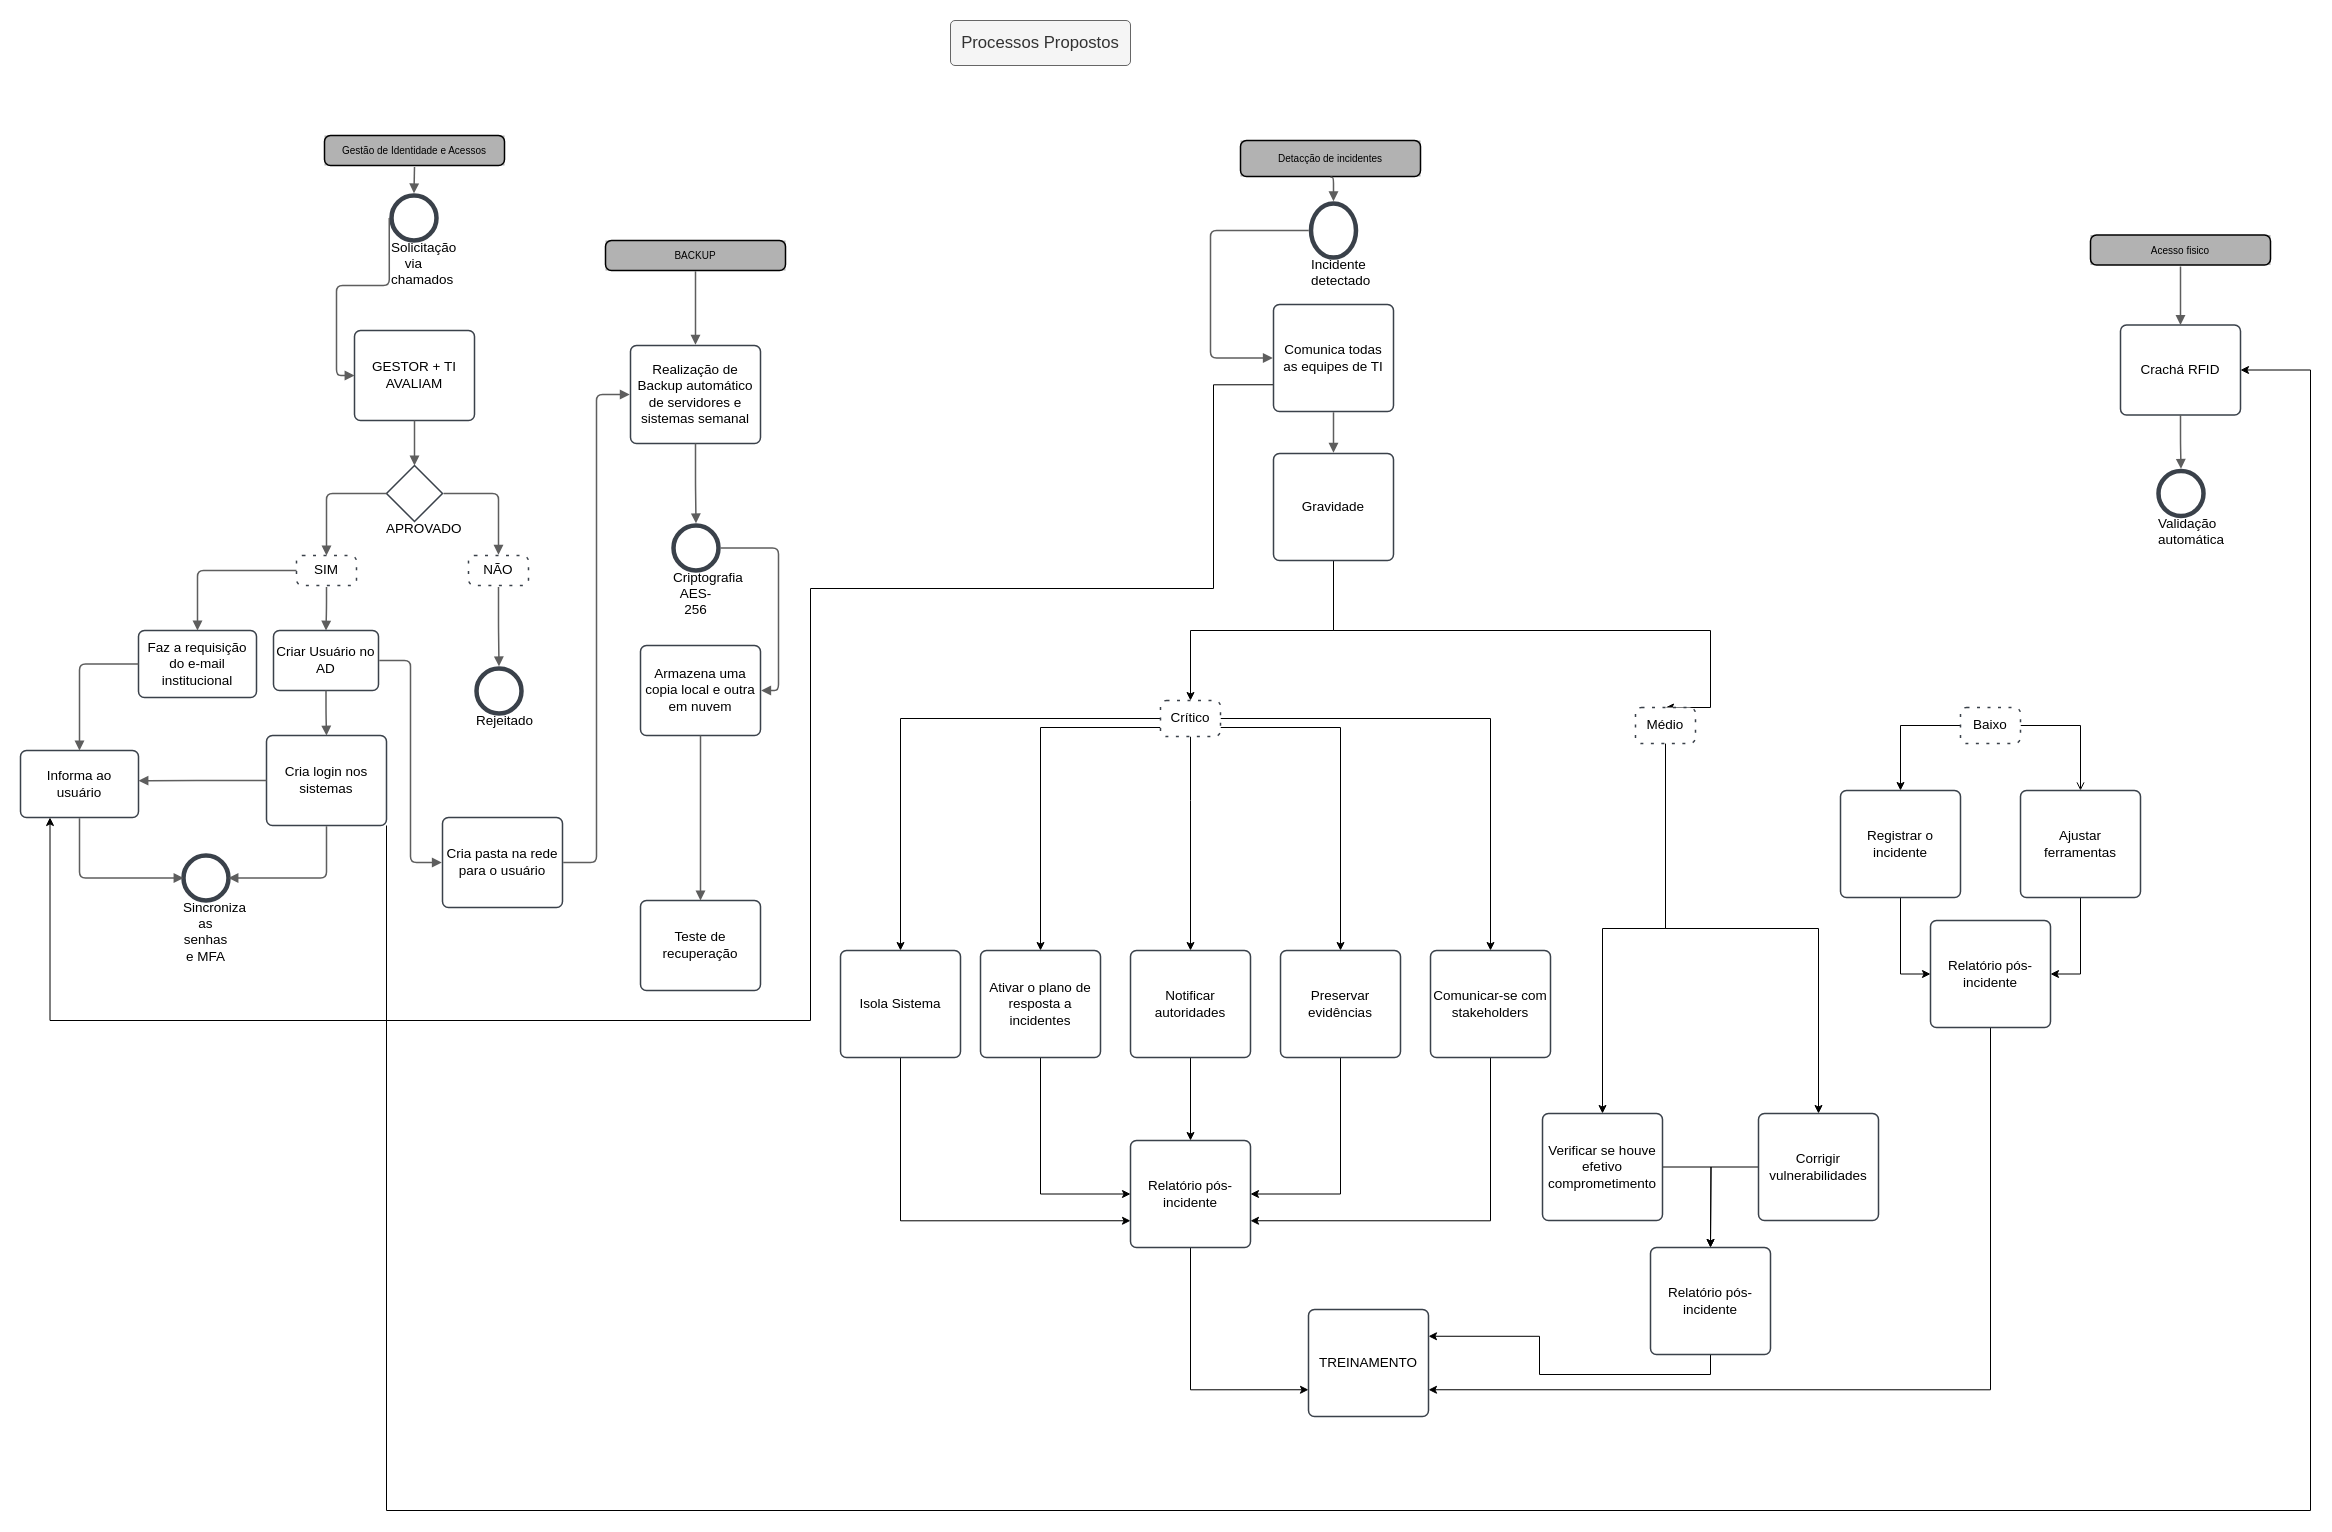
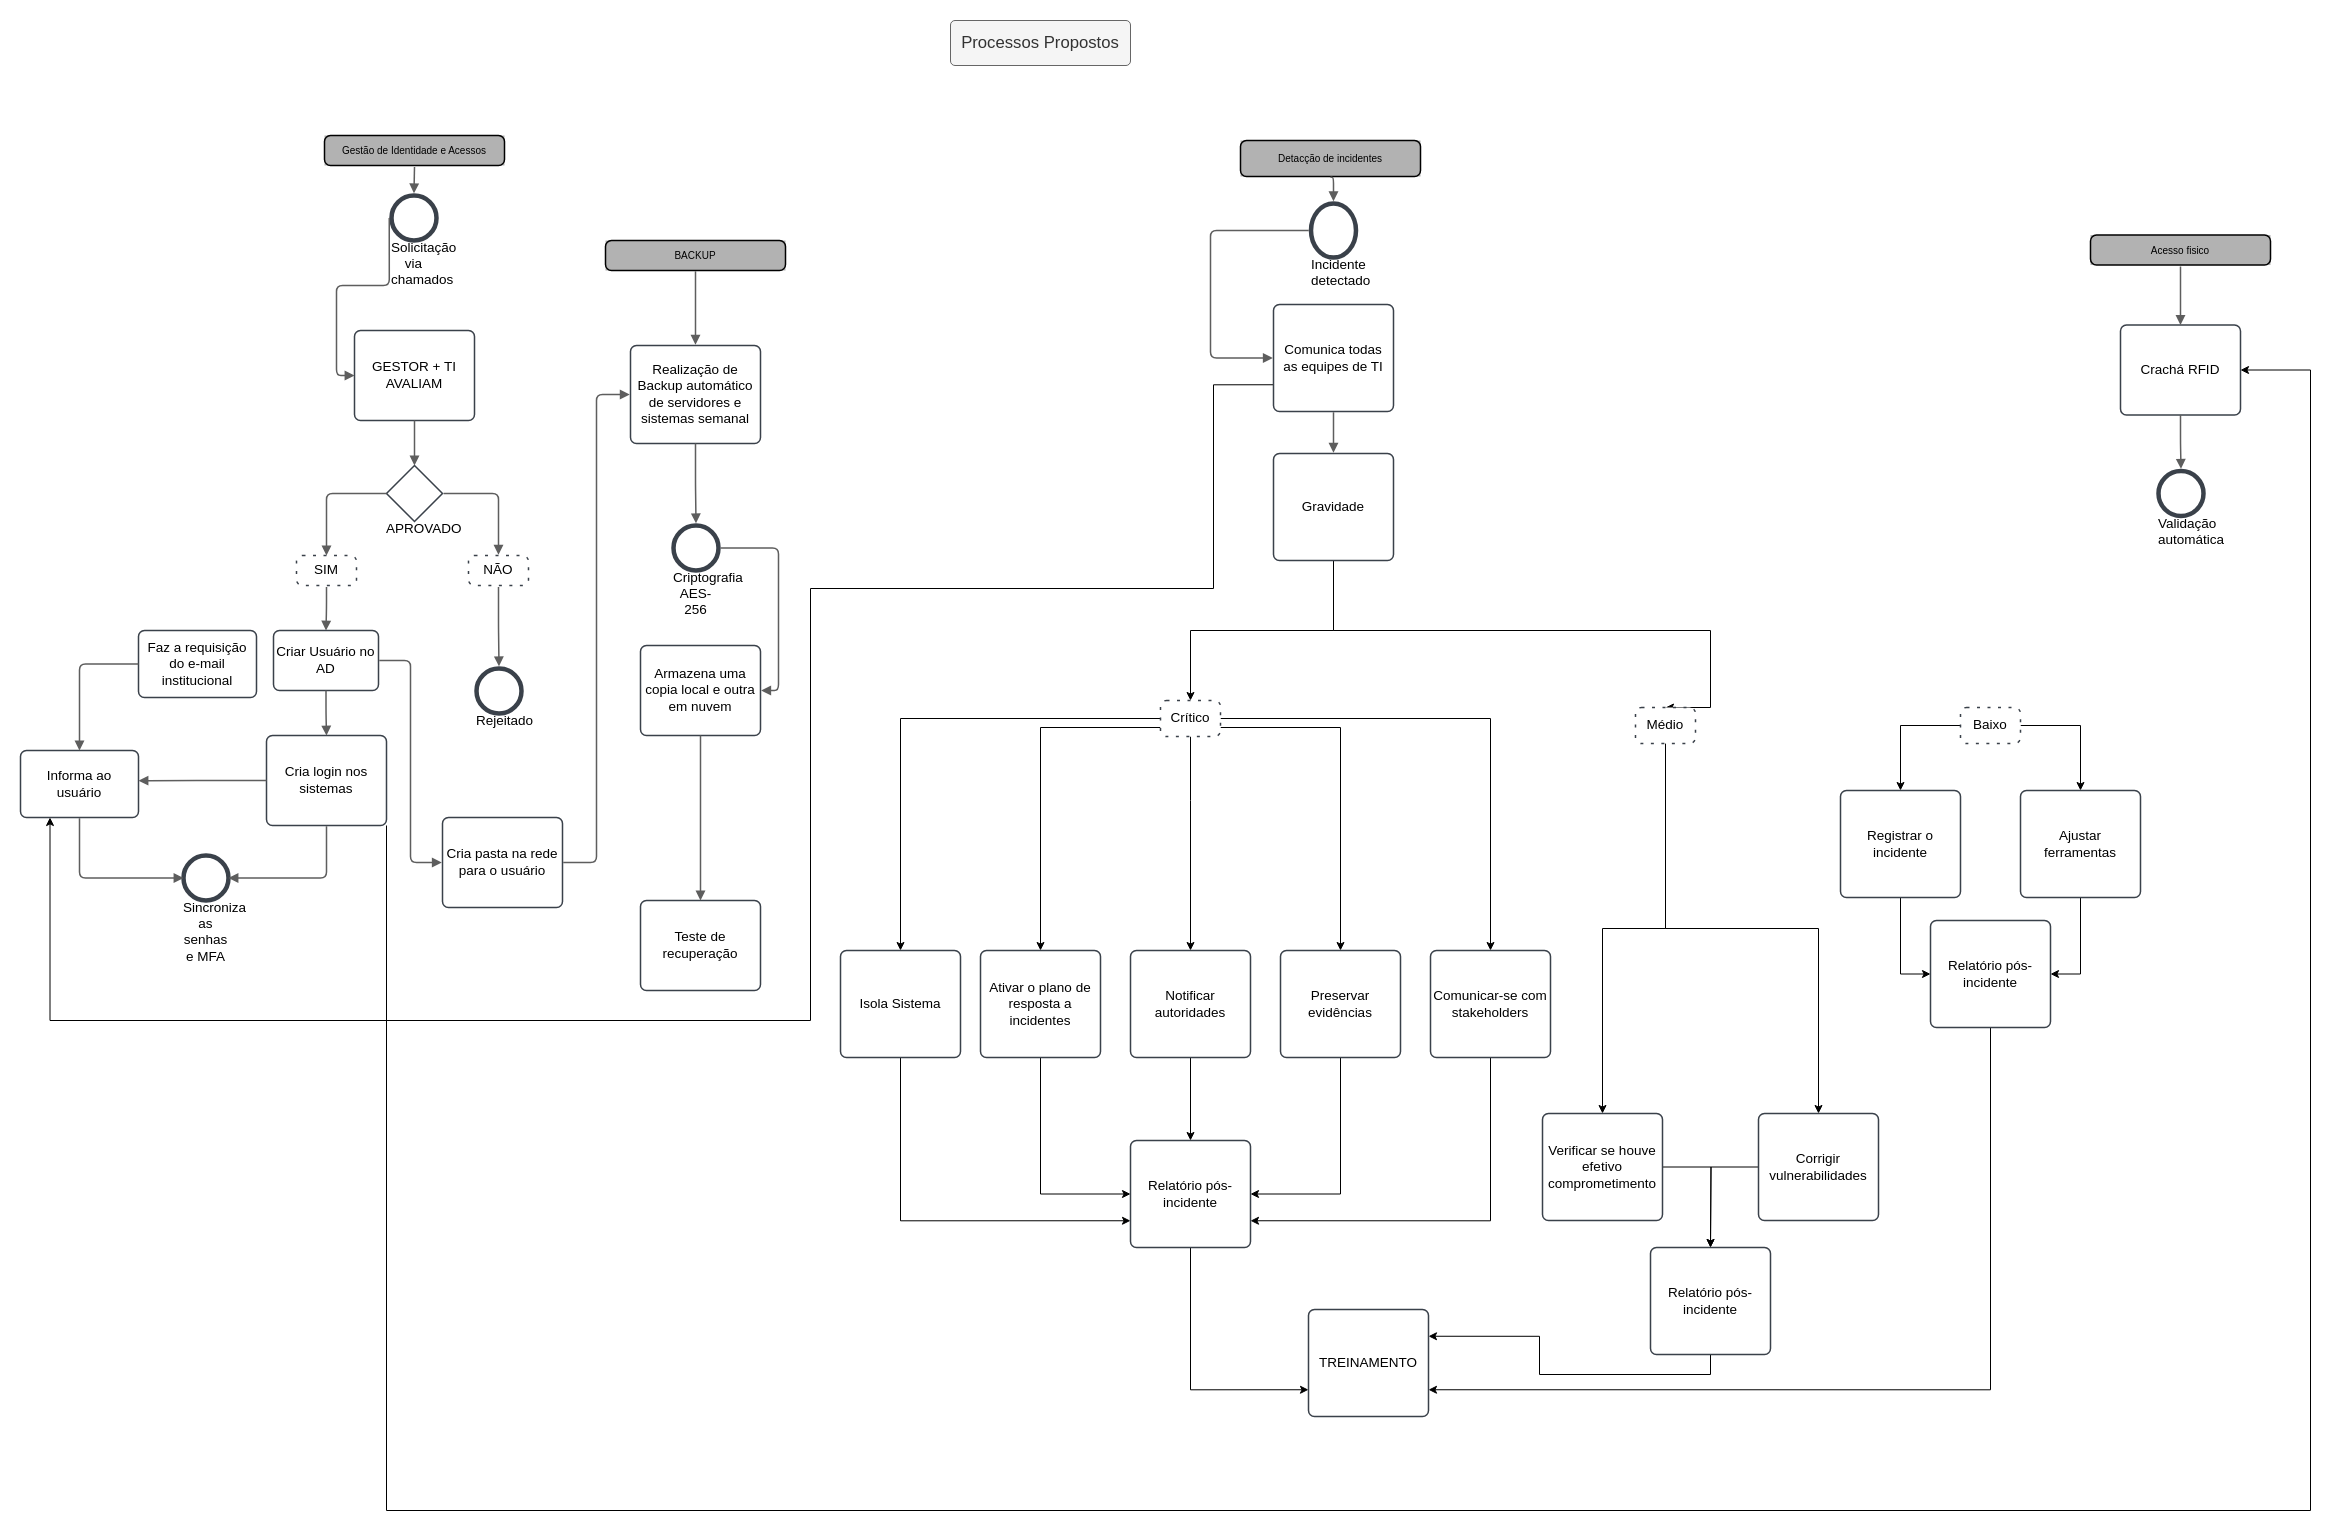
edge "SIM" -> "Faz a requisição do e-mail institucional": removed
edge "Baixo" -> "Ajustar ferramentas": arrowhead open -> classic
